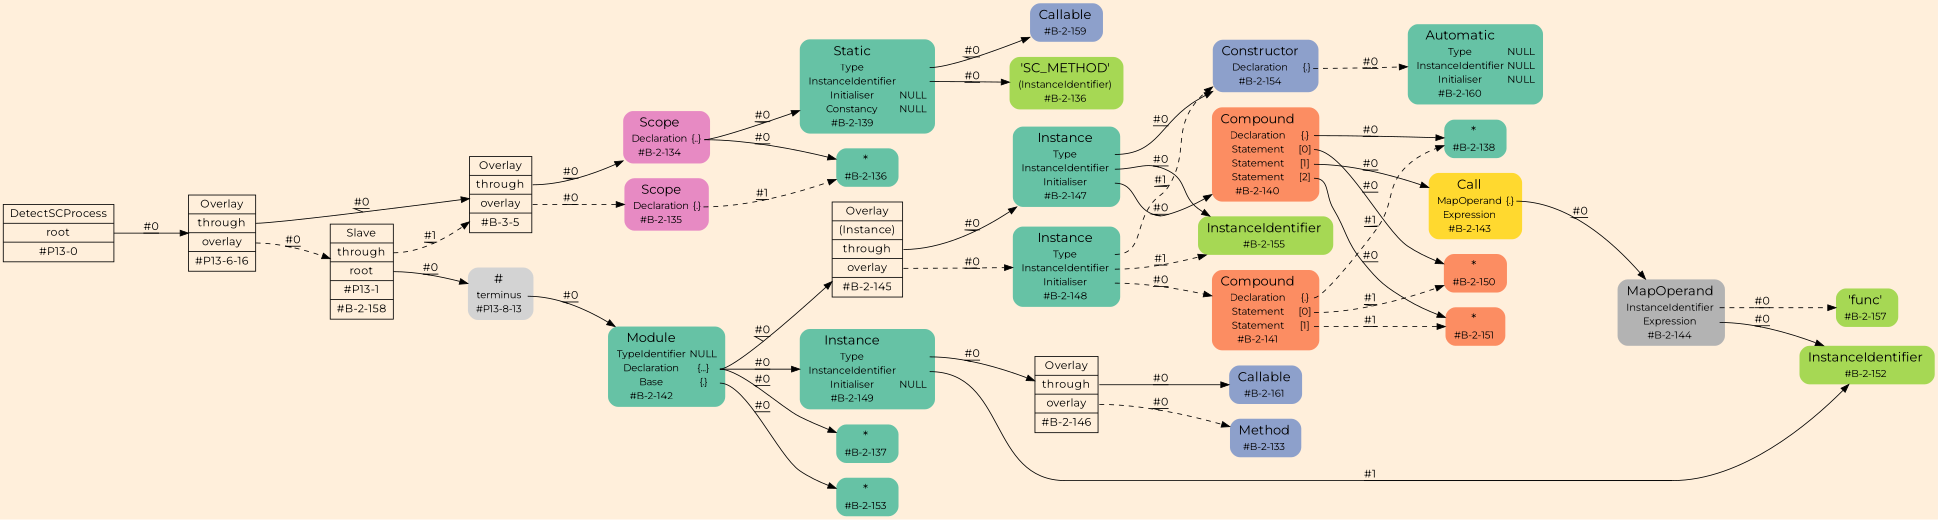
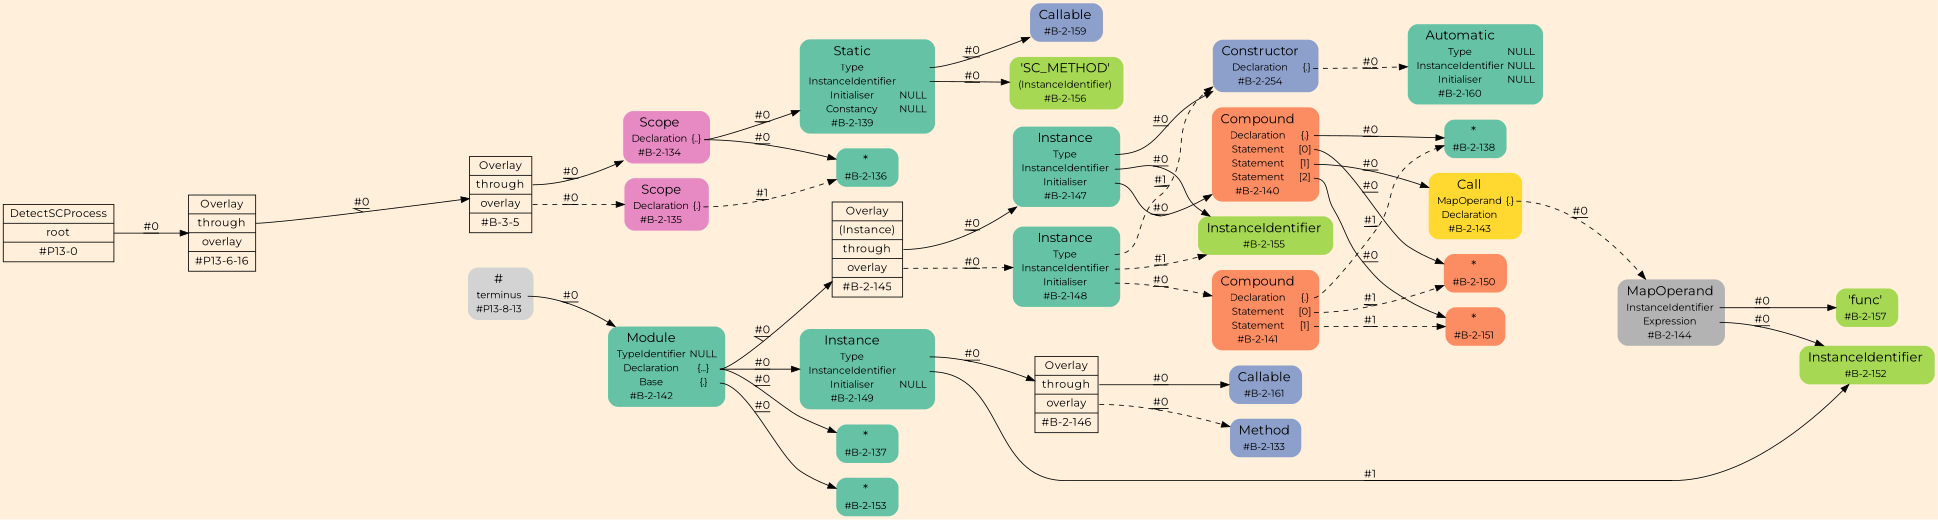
node "Constructor": text "#B-2-154" -> "#B-2-254"
node "'SC_METHOD'": text "#B-2-136" -> "#B-2-156"
node "Call": text "Expression" -> "Declaration"
edge "Call" -> "MapOperand": style solid -> dashed
node "Slave": removed
edge "MapOperand" -> "'func'": style dashed -> solid
